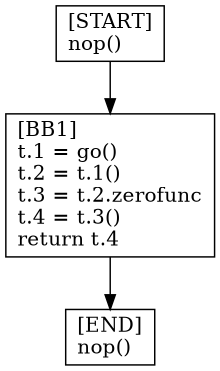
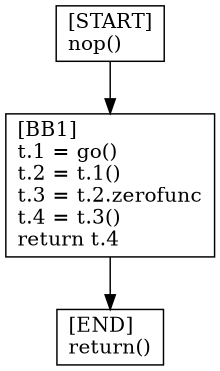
node "[END] nop()": label "[END] nop()" -> "[END] return()"
